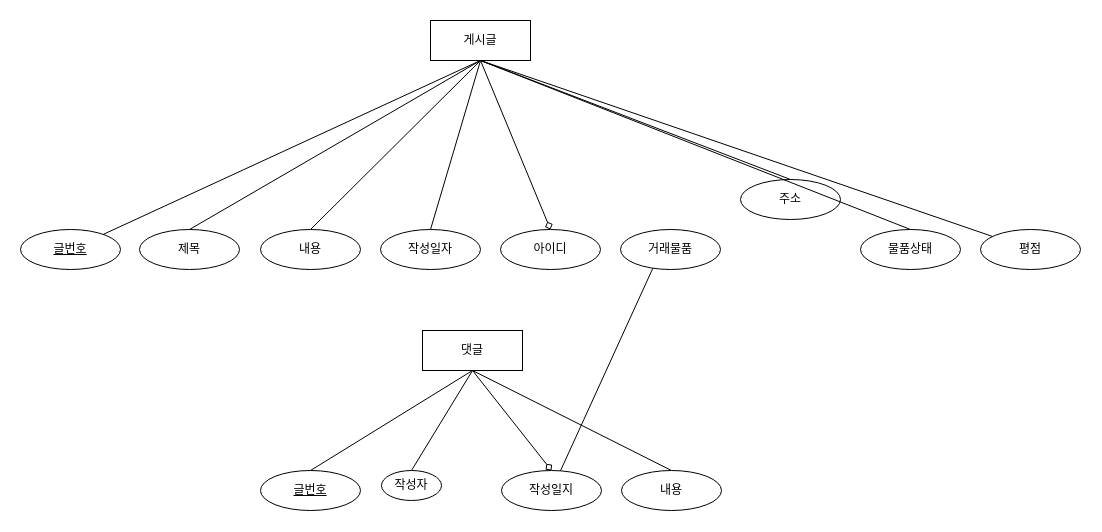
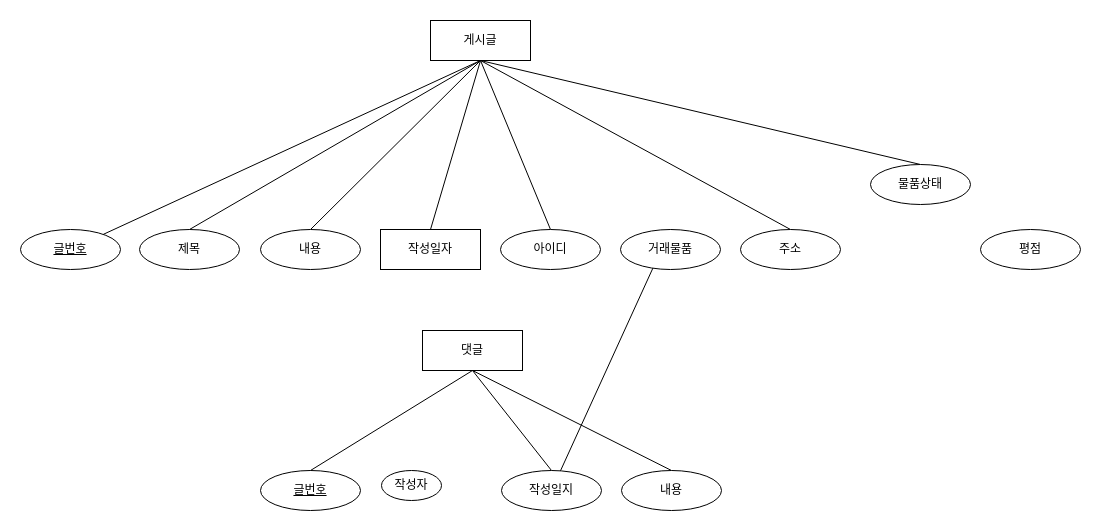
edge "게시글" -- "평점": removed
node "주소": moved (791, 200) -> (791, 250)
edge "게시글" -> "아이디": arrowhead diamond -> none
node "작성일자": shape ellipse -> rectangle
node "물품상태": moved (911, 250) -> (921, 185)
edge "댓글" -- "작성자": removed
edge "댓글" -> "작성일지": arrowhead diamond -> none
